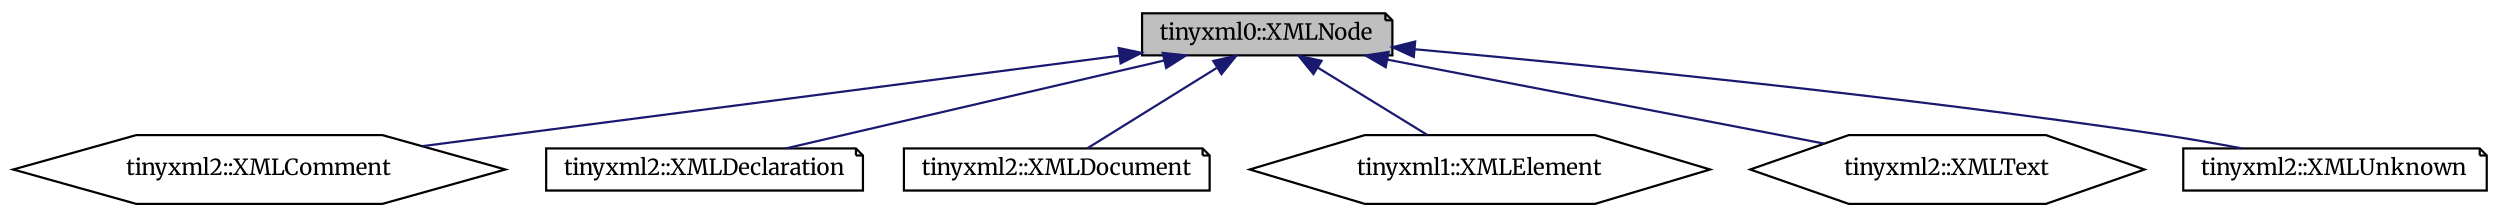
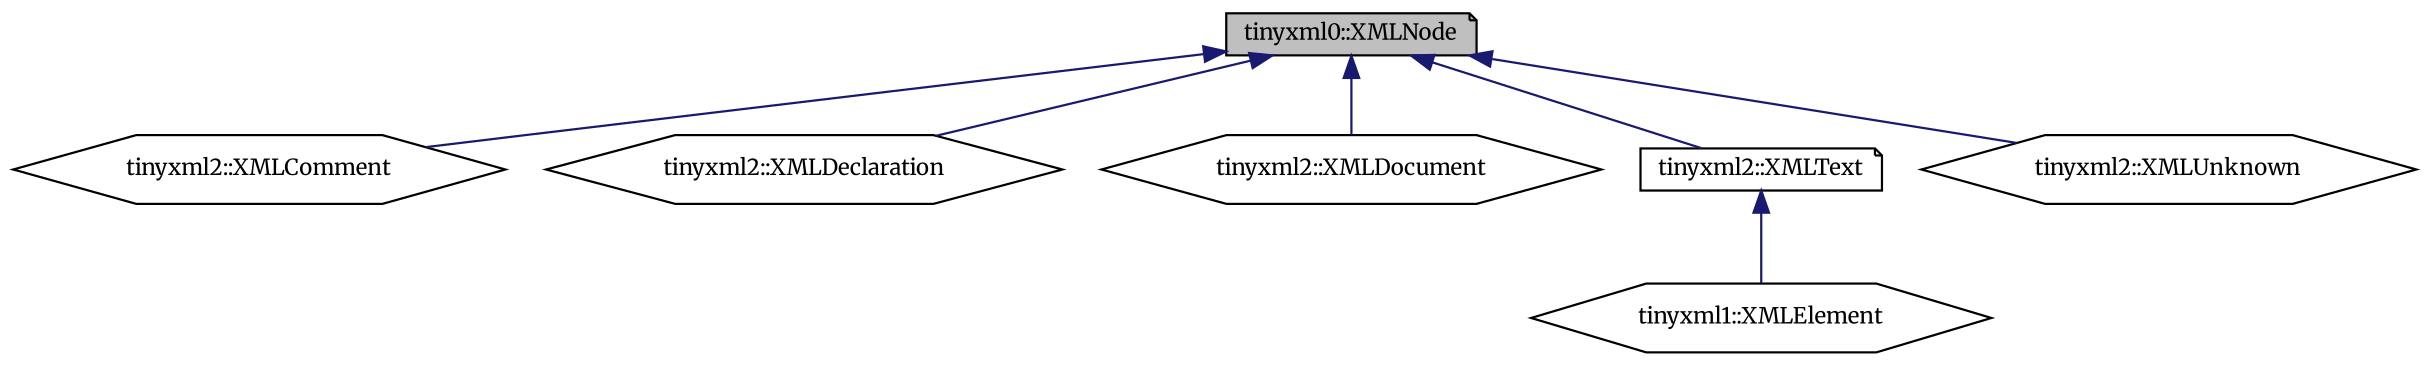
edge "tinyxml1::XMLElement" -> "tinyxml0::XMLNode": now "tinyxml1::XMLElement" -> "tinyxml2::XMLText"
node "tinyxml2::XMLDeclaration": shape note -> hexagon
node "tinyxml2::XMLDocument": shape note -> hexagon
node "tinyxml2::XMLText": shape hexagon -> note
node "tinyxml2::XMLUnknown": shape note -> hexagon
